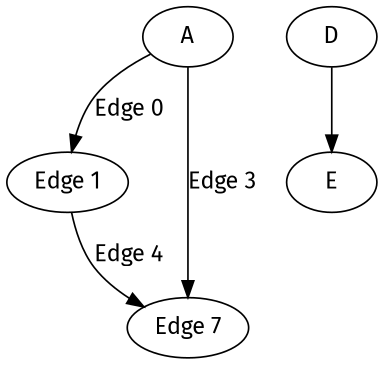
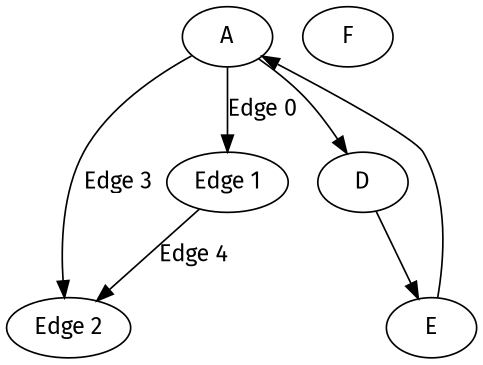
node "F": added
edge "A" -> "D": added
edge "E" -> "A": added
node "Edge 7": label "Edge 7" -> "Edge 2"
